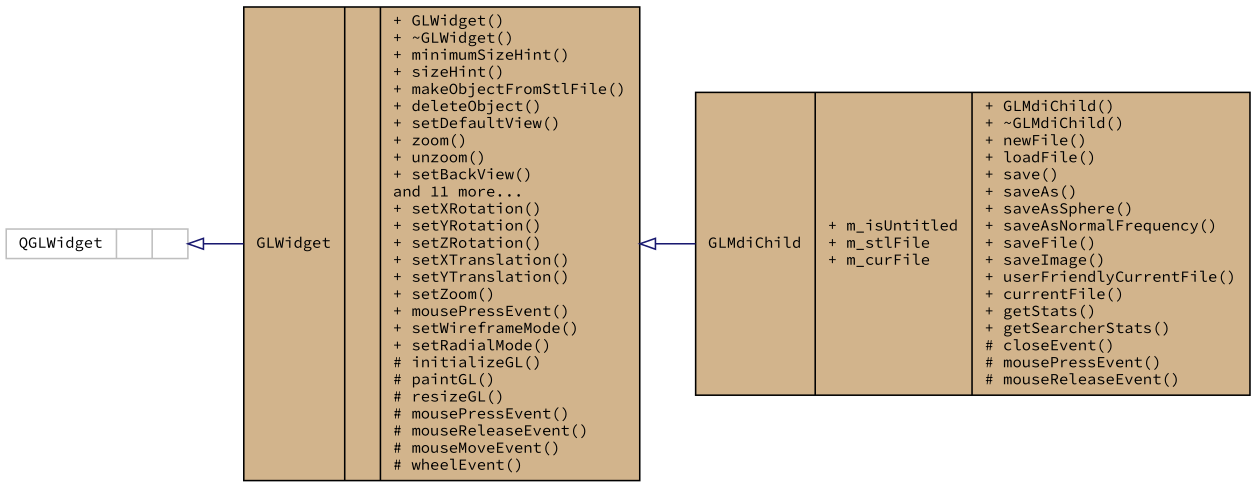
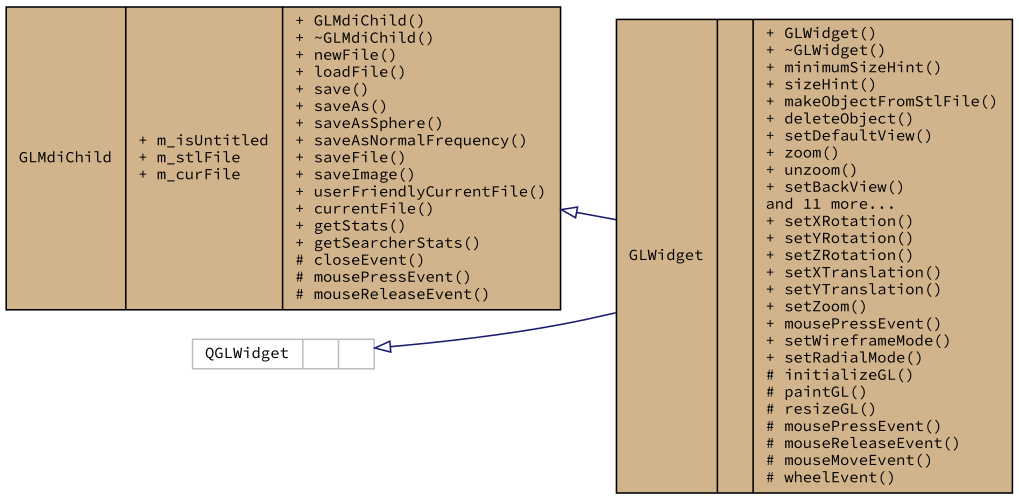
edge "GLMdiChild" -> "GLWidget": reversed
